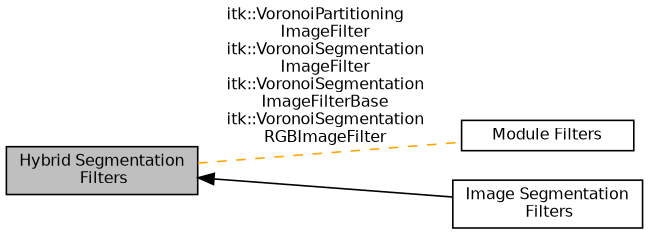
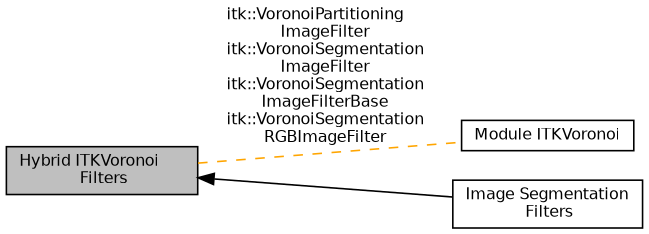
node "Module Filters": label "Module Filters" -> "Module ITKVoronoi"
node "Hybrid Segmentation Filters": label "Hybrid Segmentation Filters" -> "Hybrid ITKVoronoi Filters"
